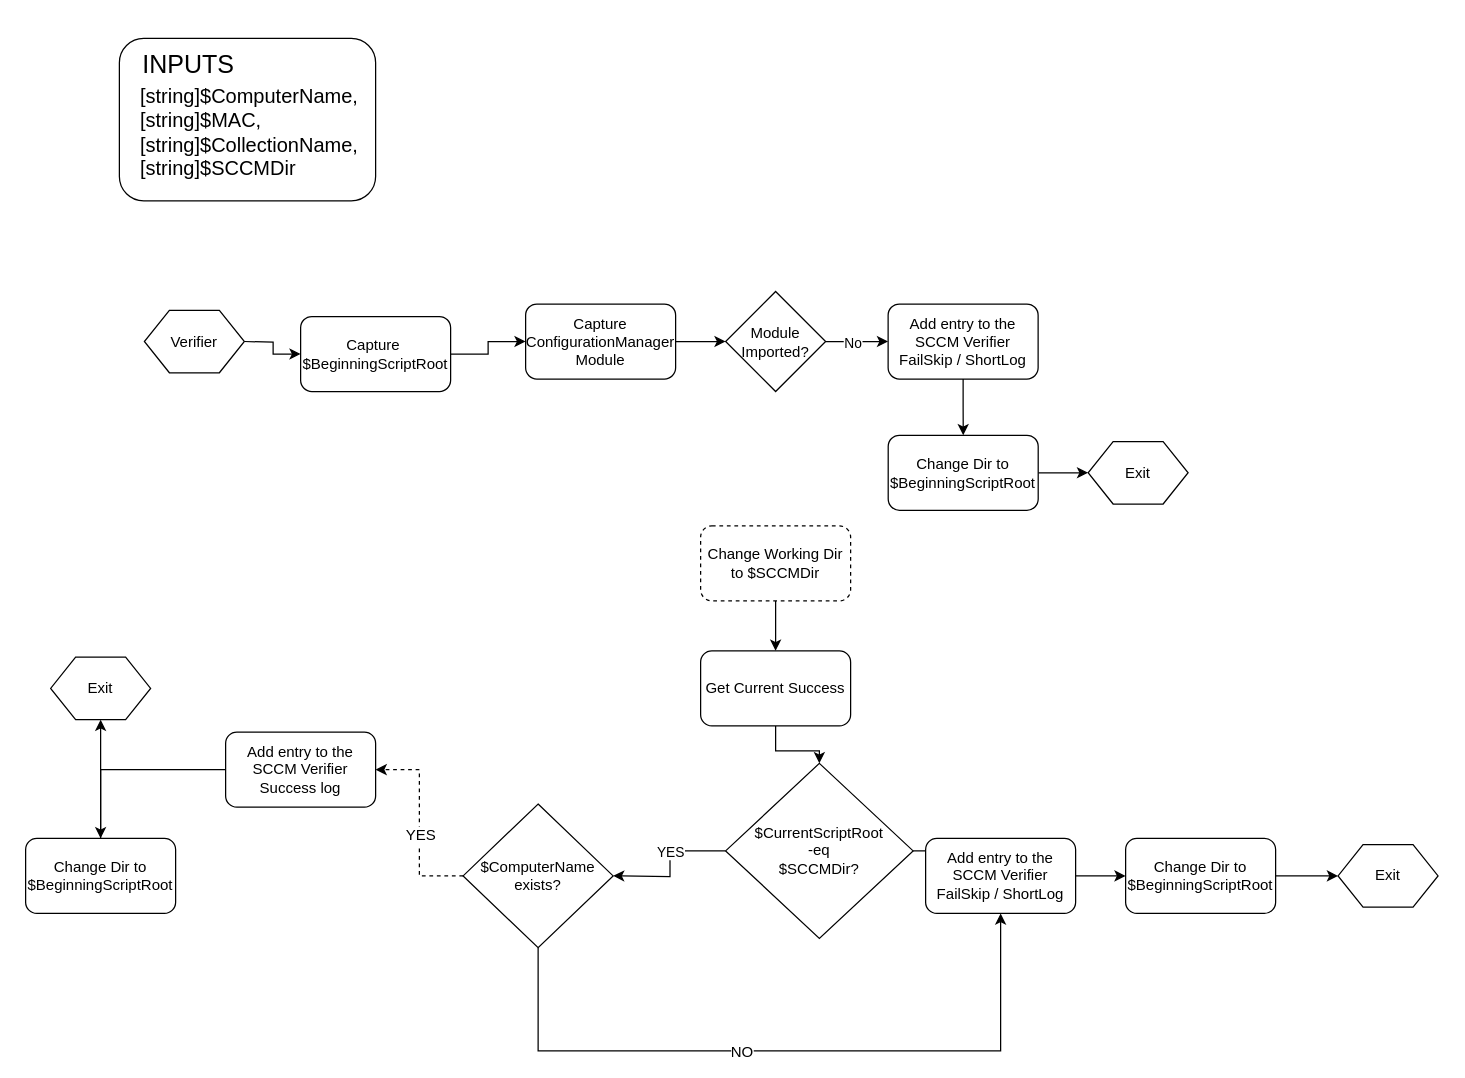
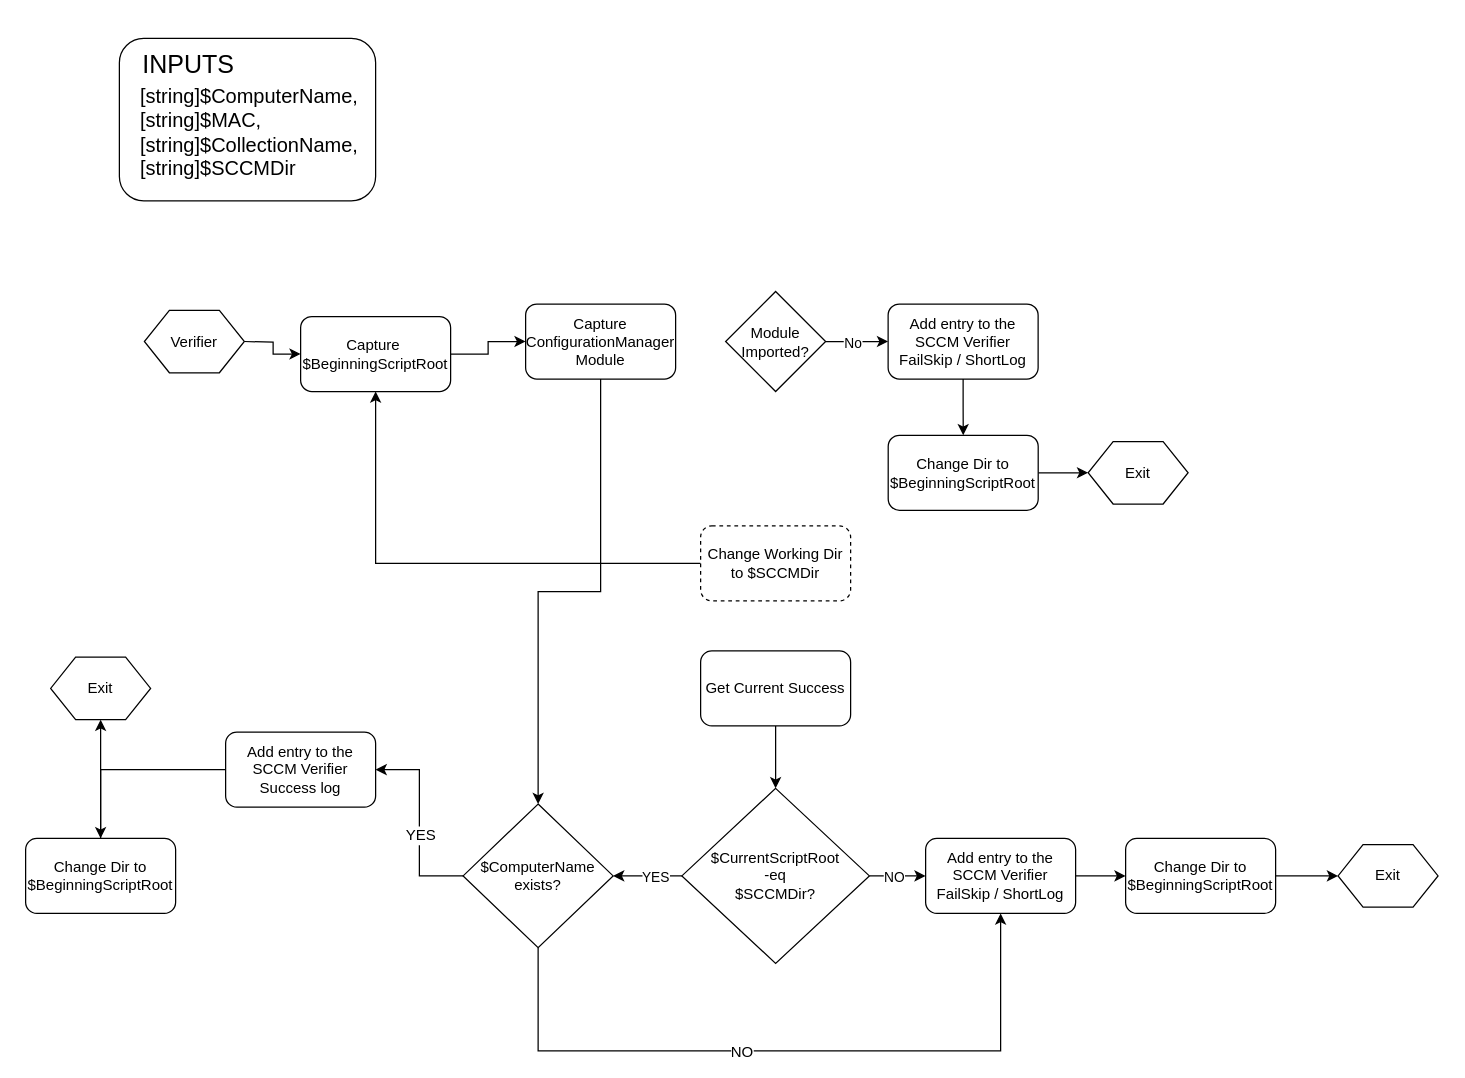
edge "Capture ConfigurationManager Module" -> "Module Imported?": now "Capture ConfigurationManager Module" -> "$ComputerName exists?"
edge "Change Working Dir to $SCCMDir" -> "Get Current Success": now "Change Working Dir to $SCCMDir" -> "Capture $BeginningScriptRoot"
edge "$ComputerName exists?" -> "Add entry to the SCCM Verifier Success log": style dashed -> solid
node "$CurrentScriptRoot -eq $SCCMDir?": moved (819, 851) -> (776, 876)
